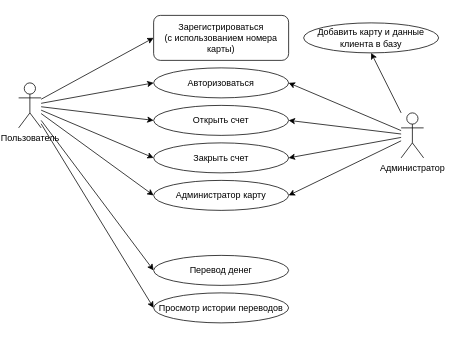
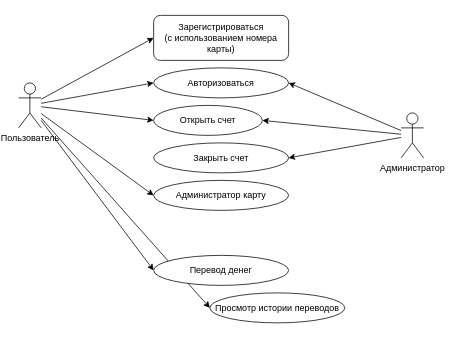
node "Добавить карту и данные клиента в базу": removed
edge "Администратор" -> "Добавить карту и данные клиента в базу": removed
node "Открыть счет": size 135x30 -> 109x30
edge "Пользователь" -> "Закрыть счет": removed
edge "Администратор" -> "Администратор карту": removed
node "Просмотр истории переводов": moved (221, 308) -> (277, 308)
